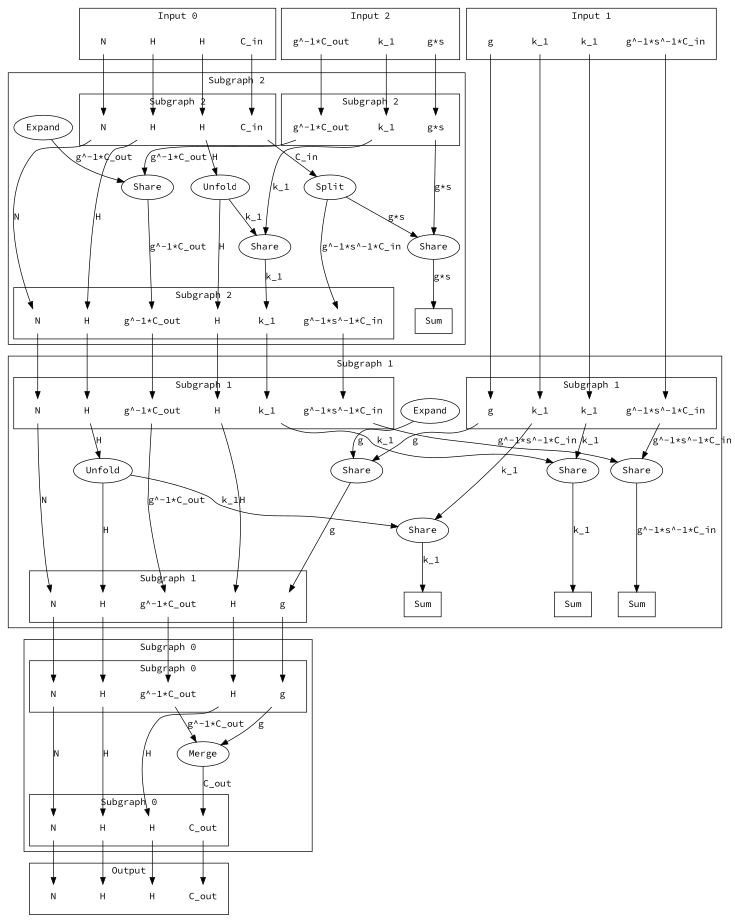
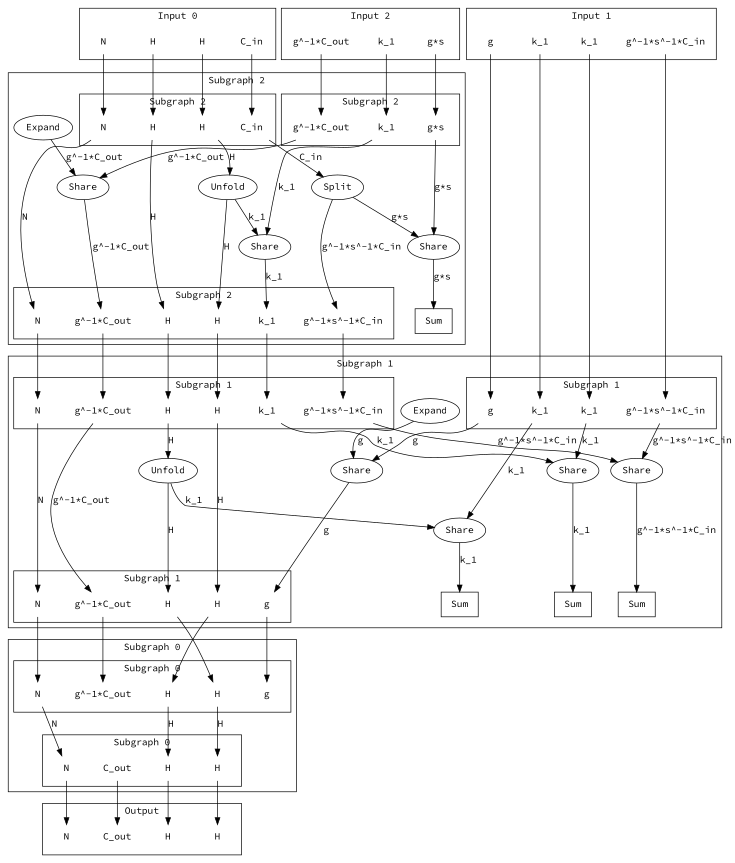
node "Merge": removed
